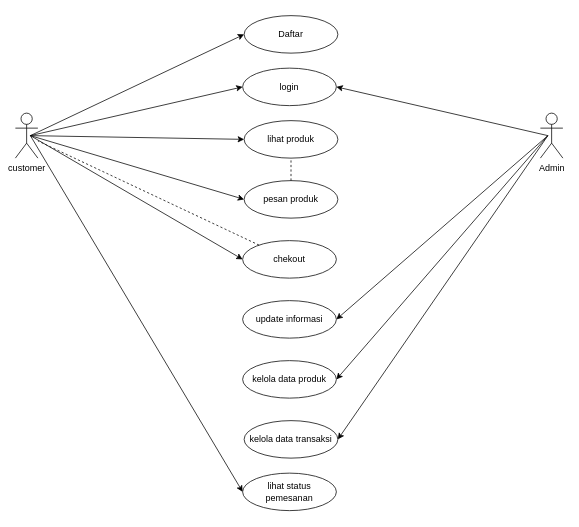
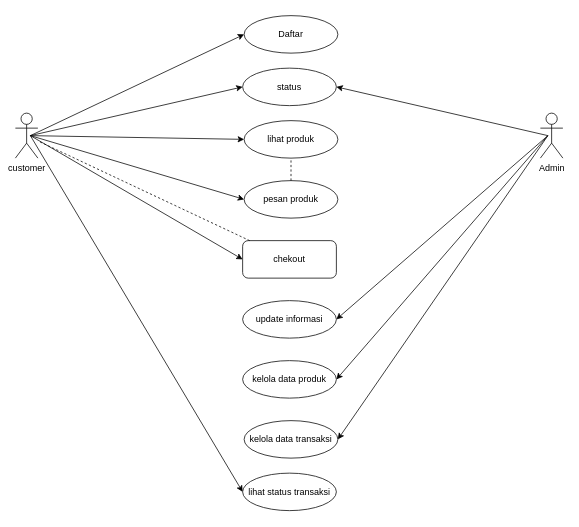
node "login": label "login" -> "status"
node "chekout": shape ellipse -> rounded rectangle
node "lihat status pemesanan": label "lihat status pemesanan" -> "lihat status transaksi"
